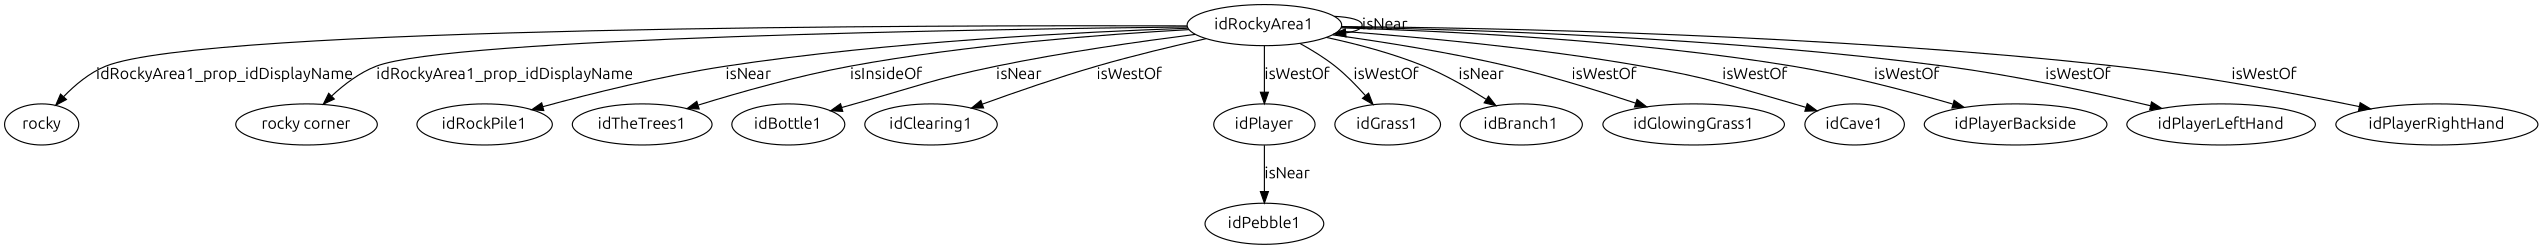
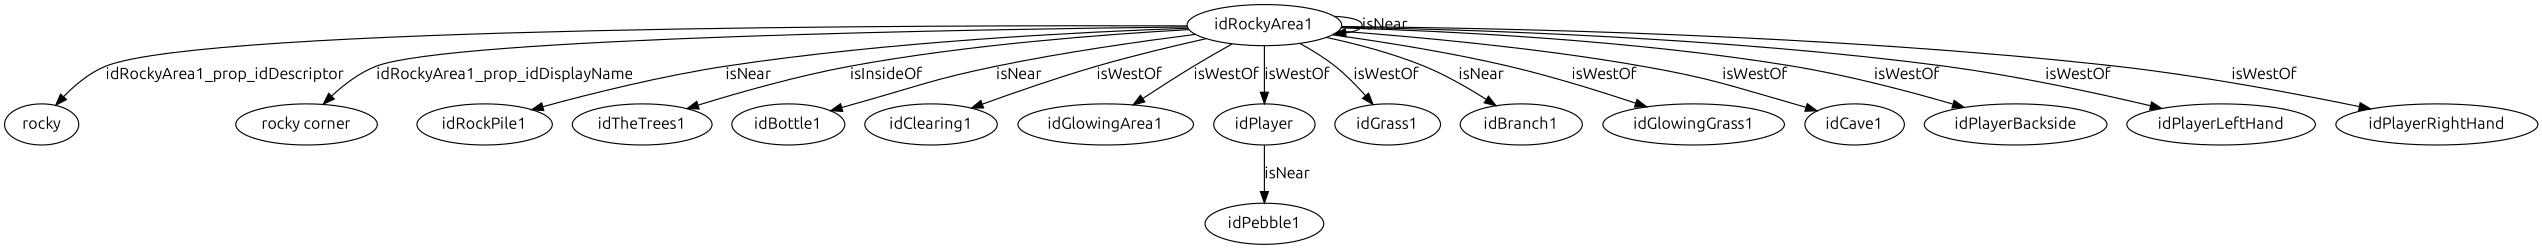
edge "idRockyArea1" -> "rocky": label "idRockyArea1_prop_idDisplayName" -> "idRockyArea1_prop_idDescriptor"
node "idGlowingArea1": added
